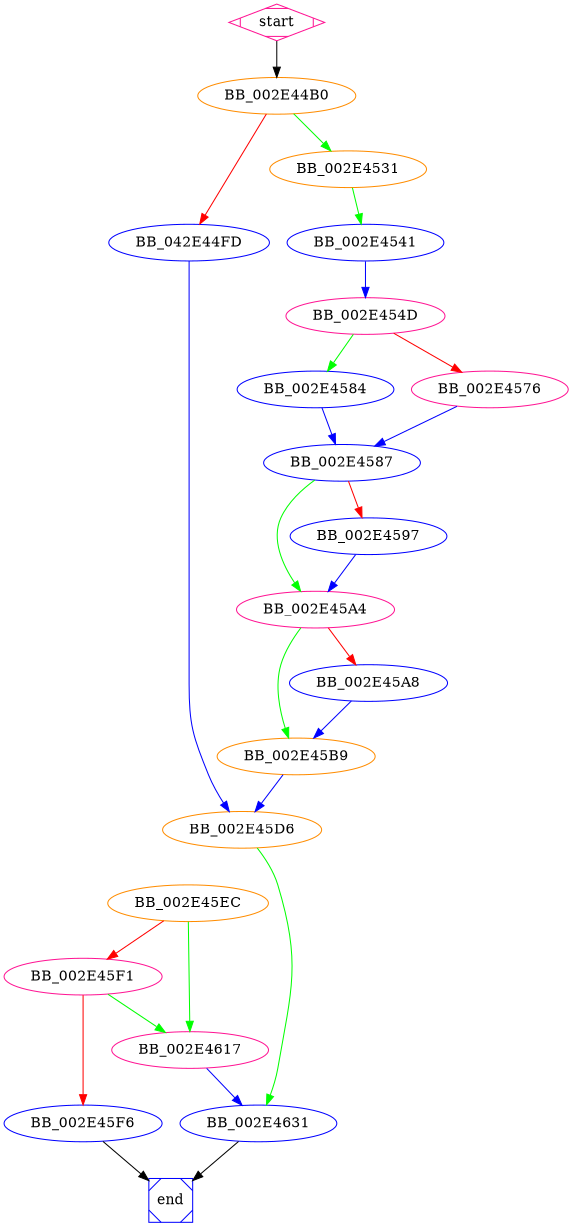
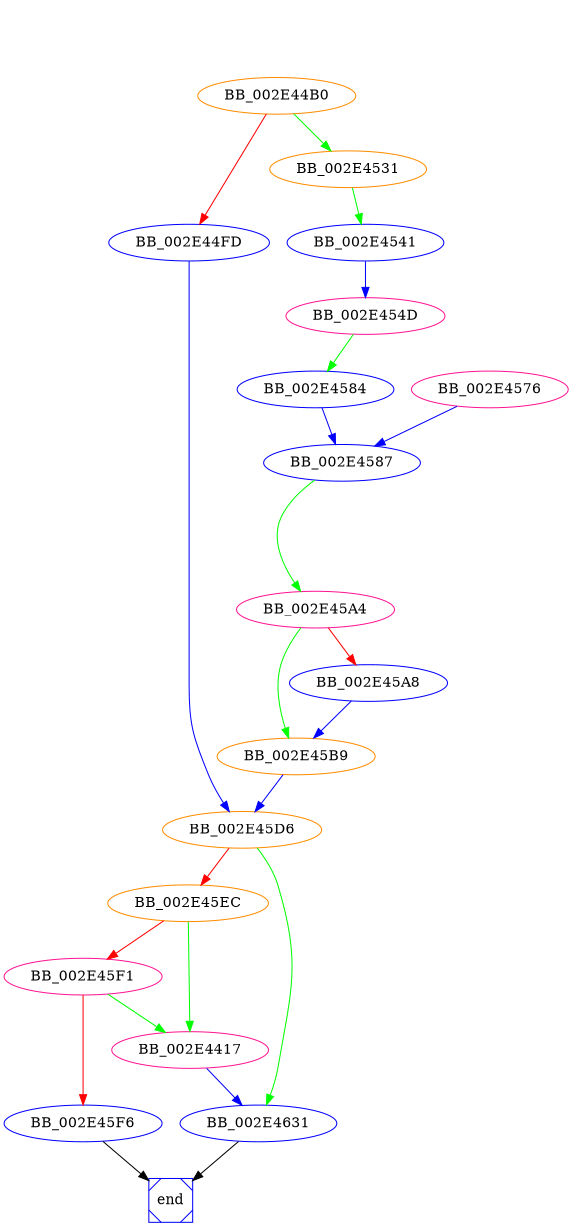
node "start": removed
node "BB_042E44FD": label "BB_042E44FD" -> "BB_002E44FD"
edge "BB_002E454D" -> "BB_002E4576": removed
node "BB_002E4597": removed
edge "BB_002E45D6" -> "BB_002E45EC": added
node "BB_002E4617": label "BB_002E4617" -> "BB_002E4417"
